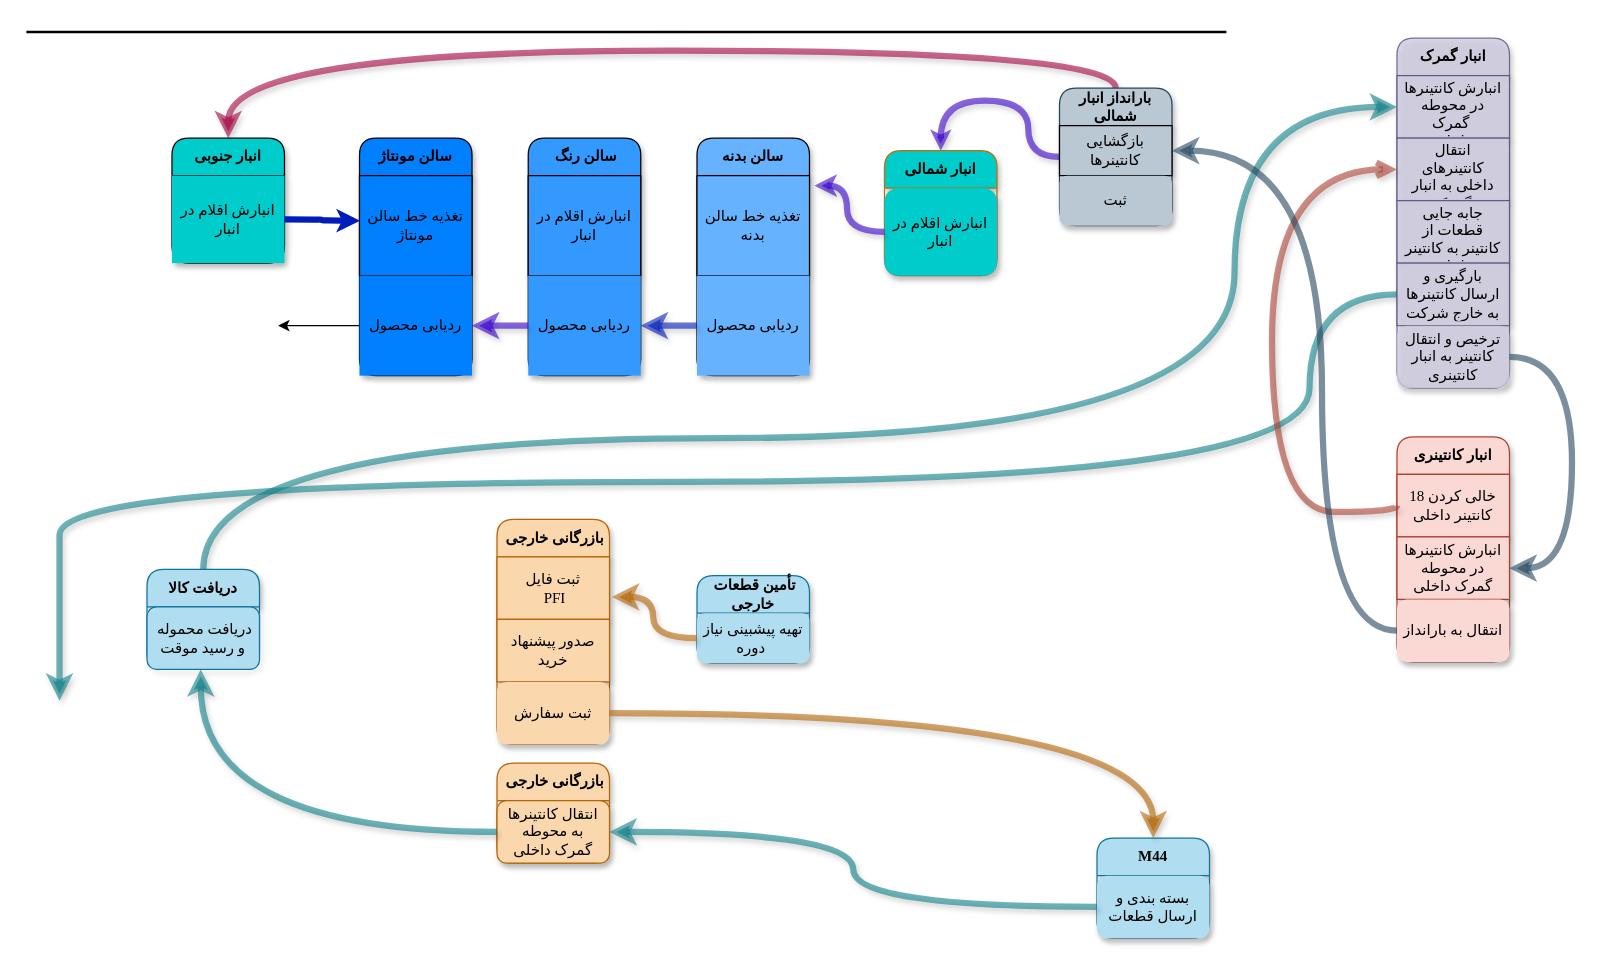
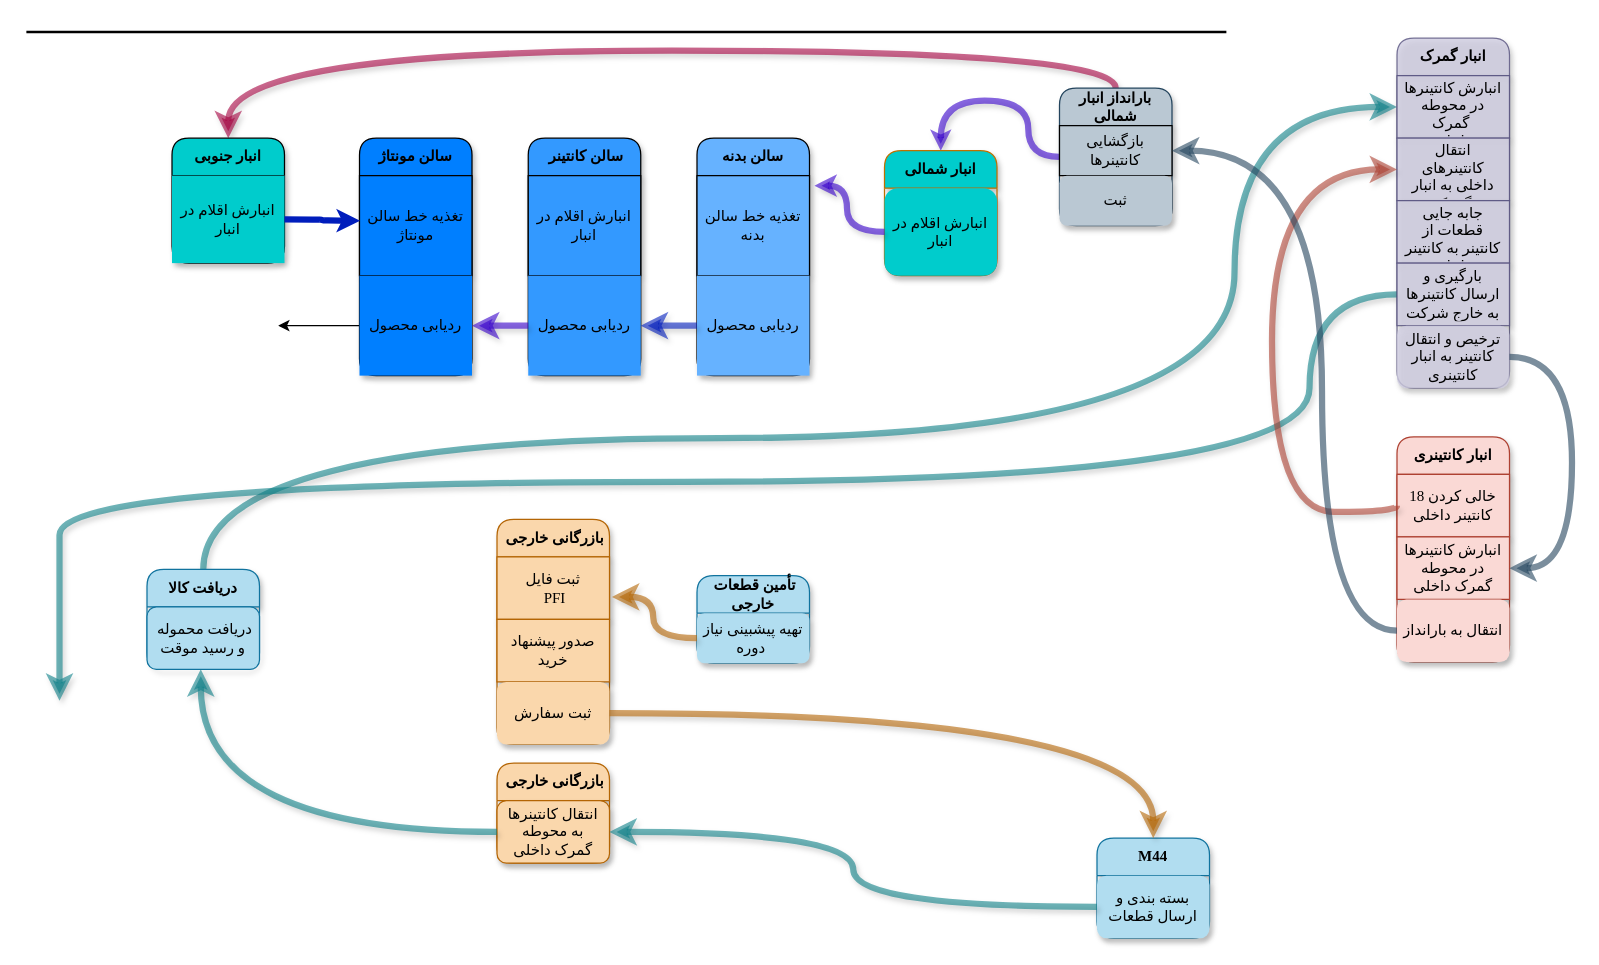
node "سالن رنگ": label "سالن رنگ" -> "سالن کانتینر"
edge "خالی کردن 18 کانتینر داخلی" -> "انتقال کانتینرهای داخلی به انبار گمرک": arrowhead open -> classic
